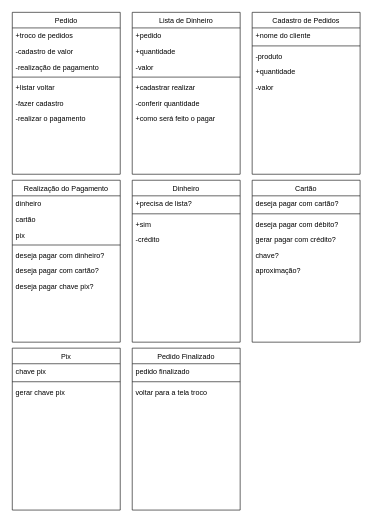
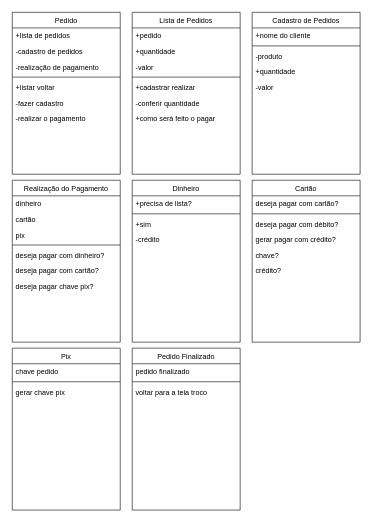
node "Lista de Dinheiro": label "Lista de Dinheiro" -> "Lista de Pedidos"
node "+troco de pedidos": label "+troco de pedidos" -> "+lista de pedidos"
node "-cadastro de valor": label "-cadastro de valor" -> "-cadastro de pedidos"
node "aproximação?": label "aproximação?" -> "crédito?"
node "chave pix": label "chave pix" -> "chave pedido"
